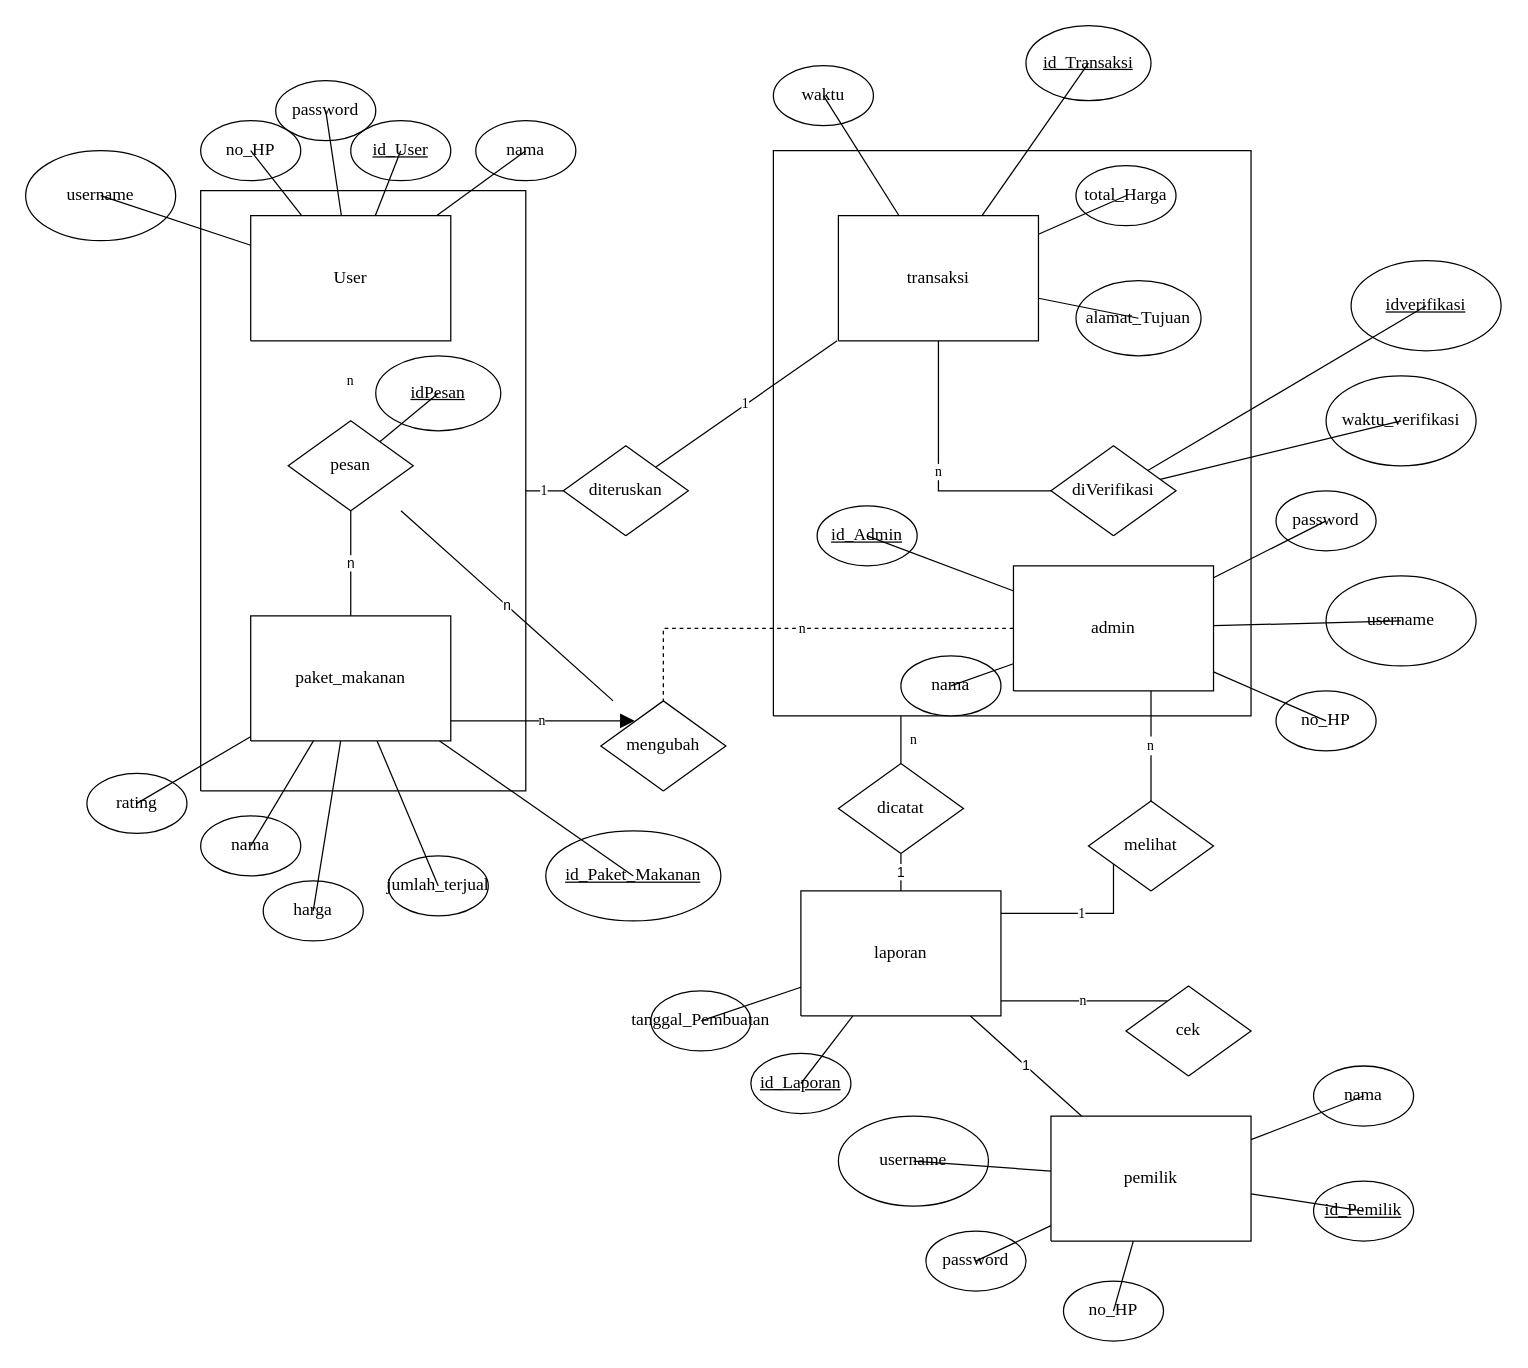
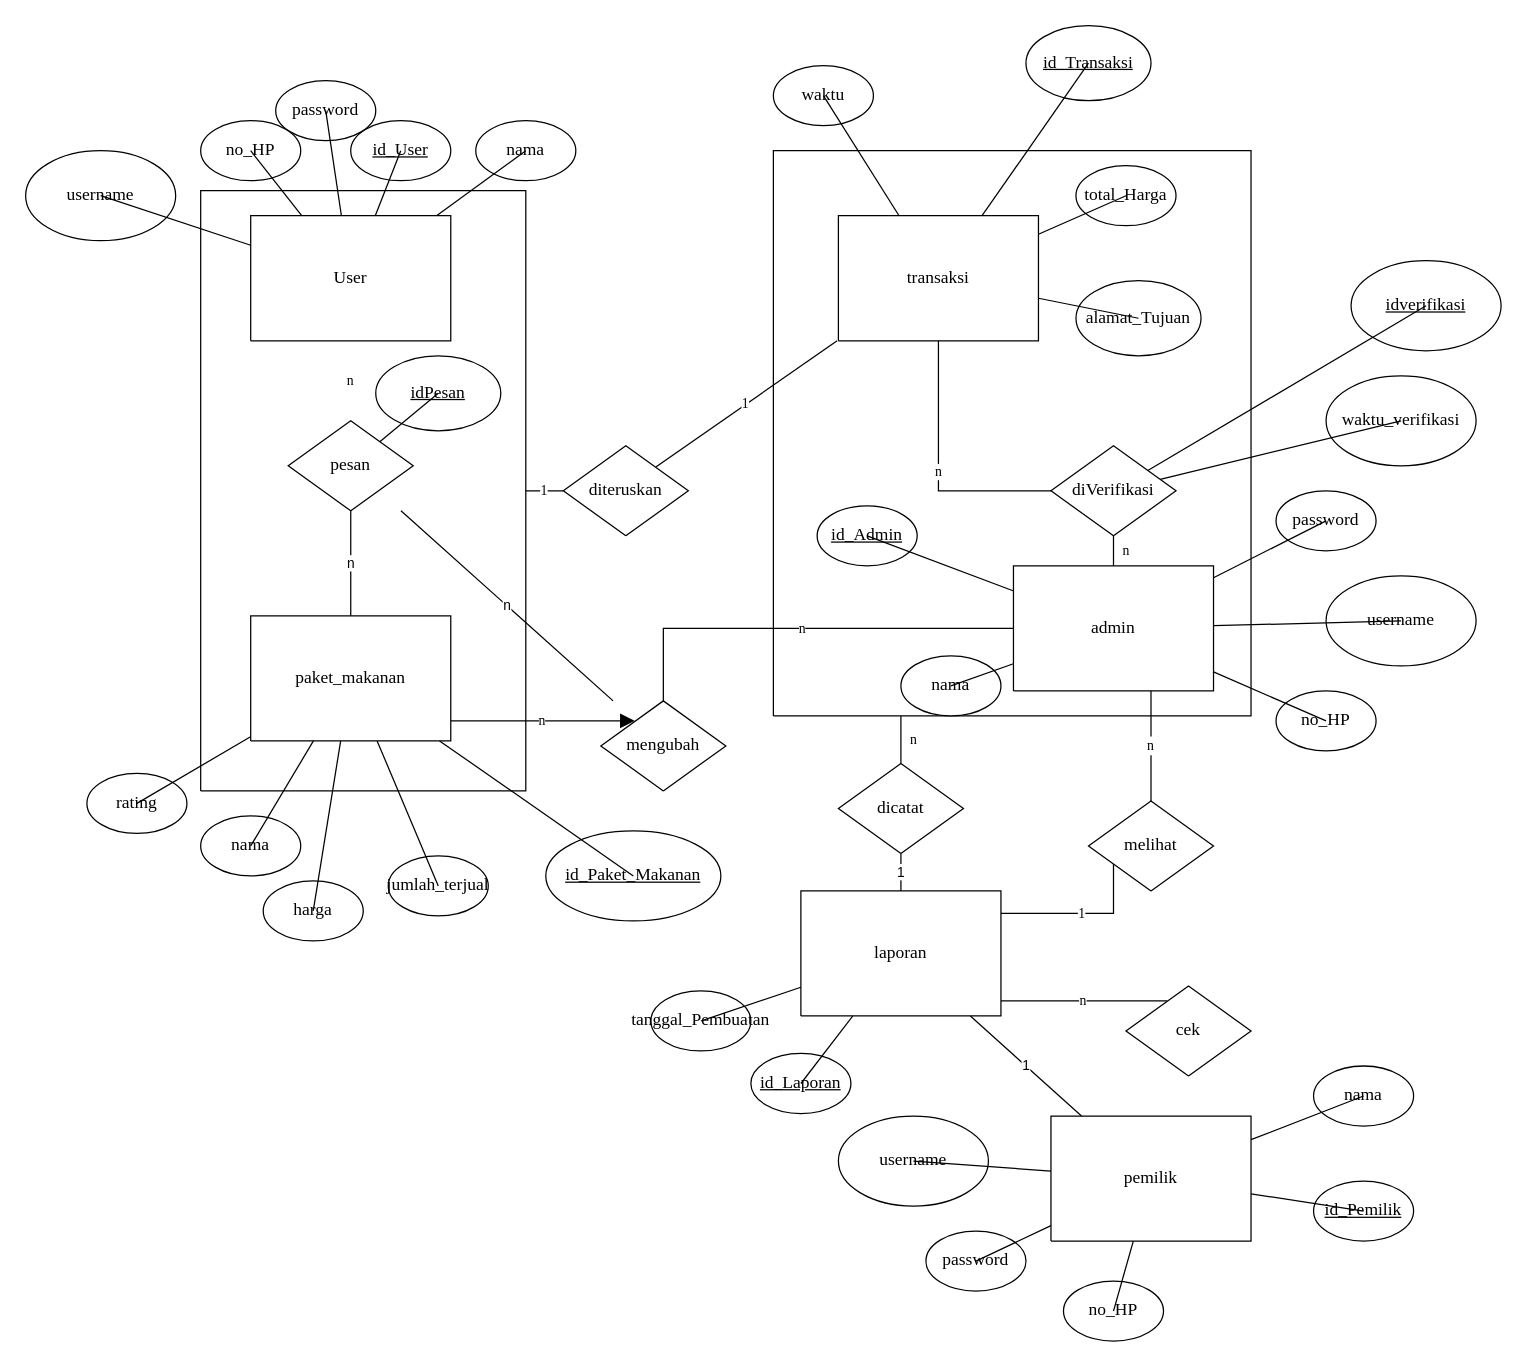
edge "diVerifikasi" -- "admin": added, label "n"
edge "admin" -- "mengubah": style dashed -> solid
